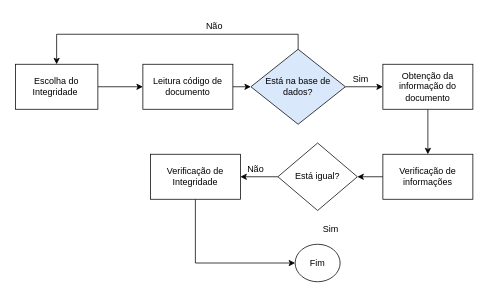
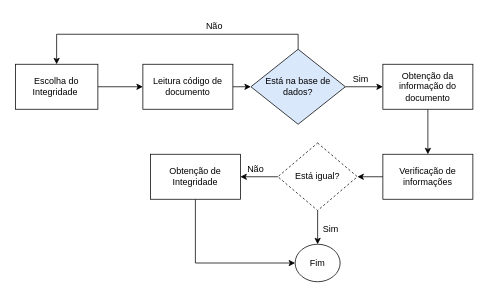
node "Verificação de Integridade": label "Verificação de Integridade" -> "Obtenção de Integridade"
node "Está igual?": style solid -> dashed
edge "Está igual?" -> "Fim": added
